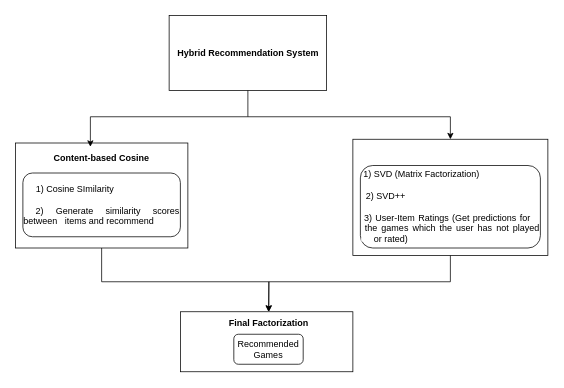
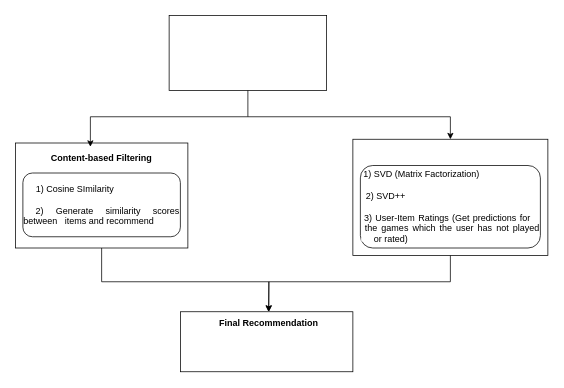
node "Hybrid Recommendation System": removed
node "Content-based Cosine": label "Content-based Cosine" -> "Content-based Filtering"
node "Final Factorization": label "Final Factorization" -> "Final Recommendation"
node "Recommended Games": removed
